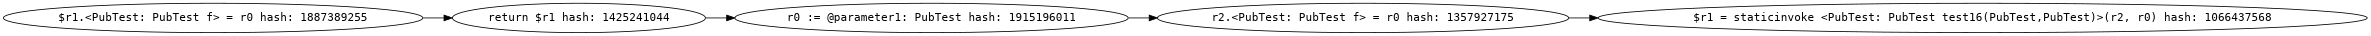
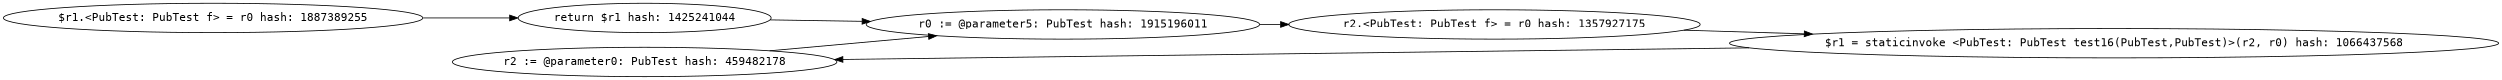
node "r0 := @parameter1: PubTest hash: 1915196011": label "r0 := @parameter1: PubTest hash: 1915196011" -> "r0 := @parameter5: PubTest hash: 1915196011"
node "r2 := @parameter0: PubTest hash: 459482178": added
